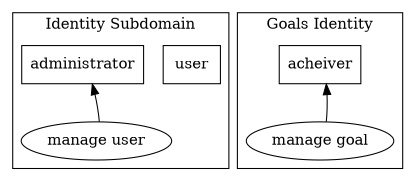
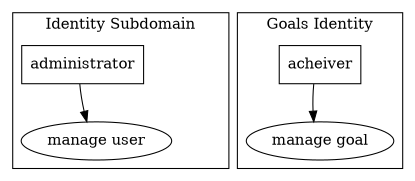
node "user": removed
edge "manage user" -> "administrator": reversed
edge "manage goal" -> "acheiver": reversed
